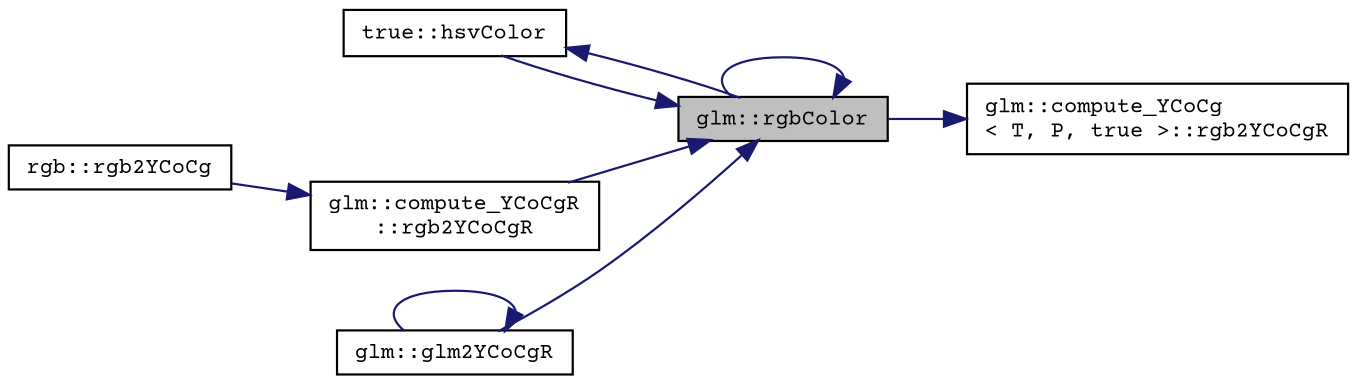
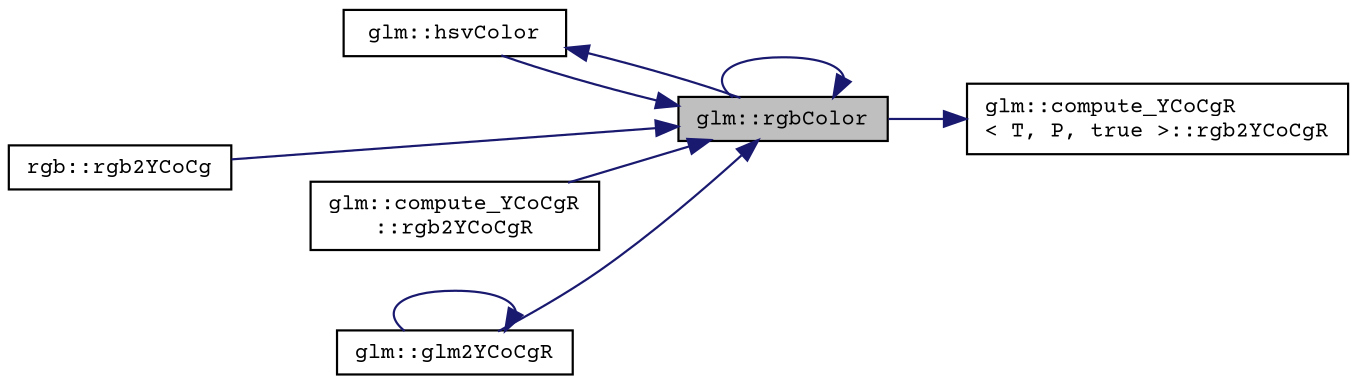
node "true::hsvColor": label "true::hsvColor" -> "glm::hsvColor"
node "glm::compute_YCoCg < T, P, true >::rgb2YCoCgR": label "glm::compute_YCoCg < T, P, true >::rgb2YCoCgR" -> "glm::compute_YCoCgR < T, P, true >::rgb2YCoCgR"
edge "rgb::rgb2YCoCg" -> "glm::compute_YCoCgR ::rgb2YCoCgR": now "rgb::rgb2YCoCg" -> "glm::rgbColor"
